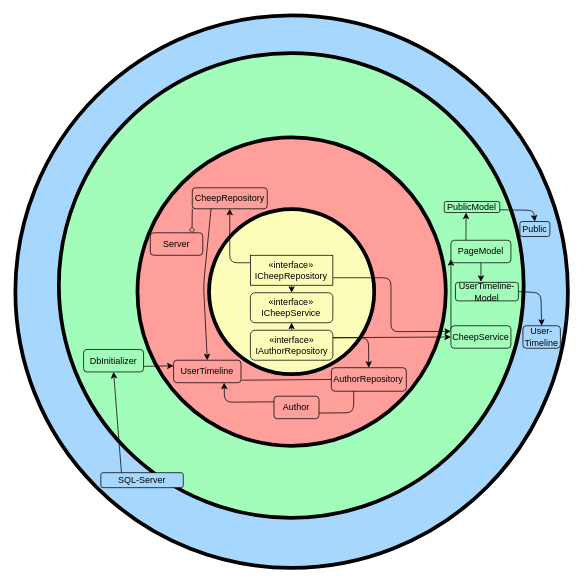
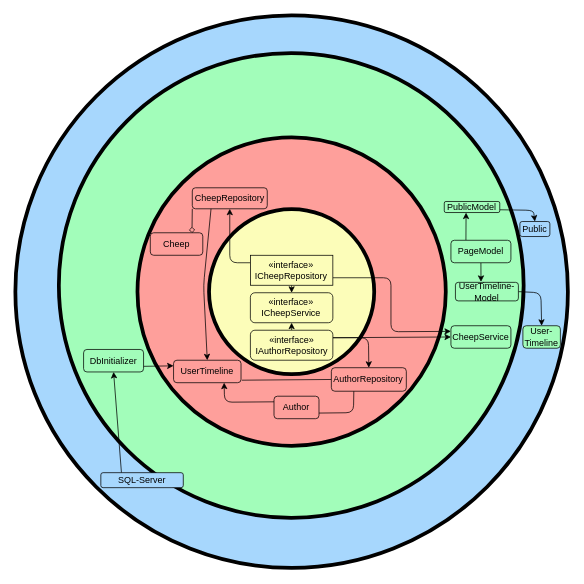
node "Server": label "Server" -> "Cheep"
edge "CheepService" -> "PageModel": removed
node "User- Timeline": fillcolor #a7d7fd -> #a2fdba
